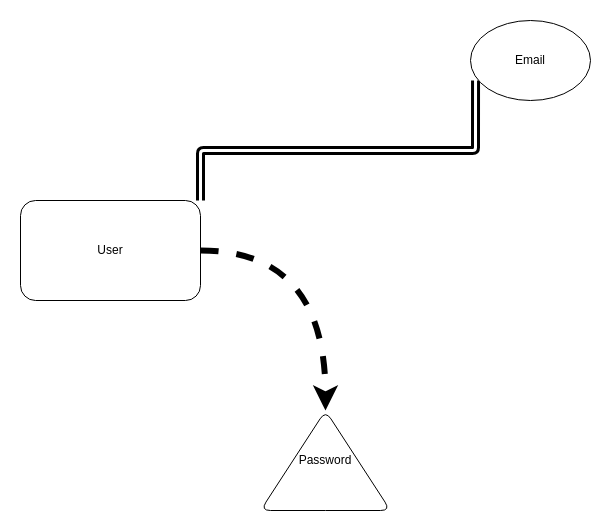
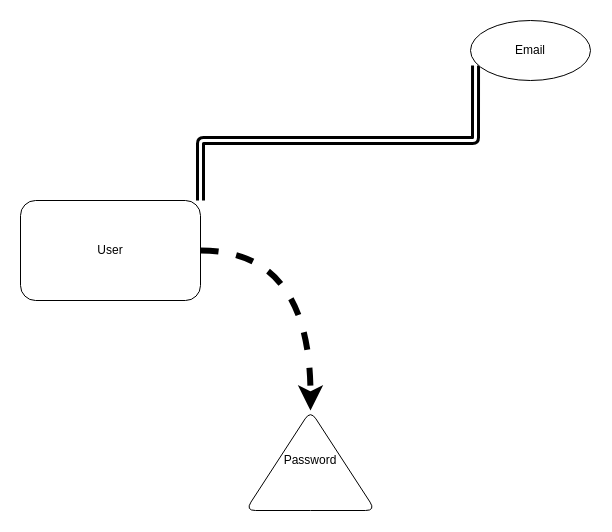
node "Email": size 120x80 -> 120x60
node "Password": moved (326, 461) -> (311, 461)
